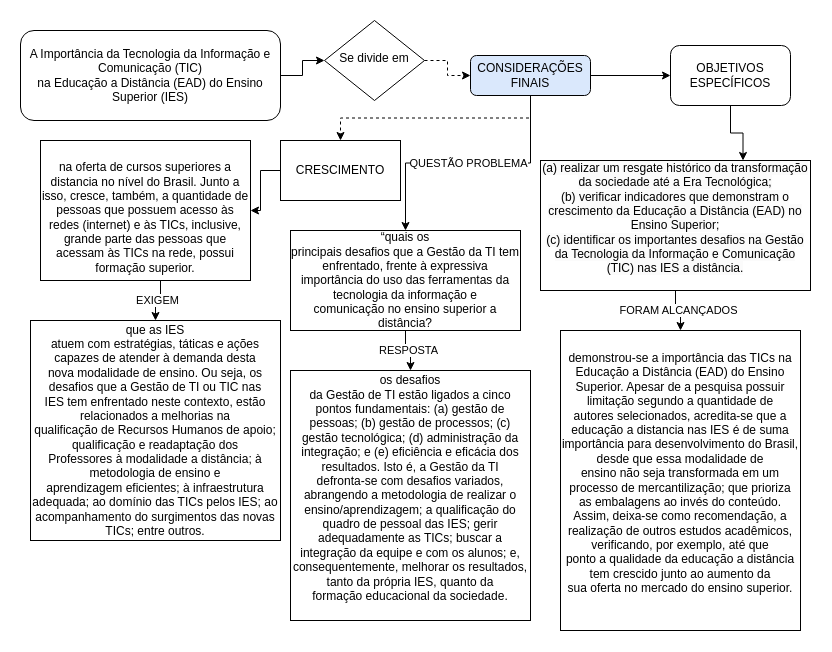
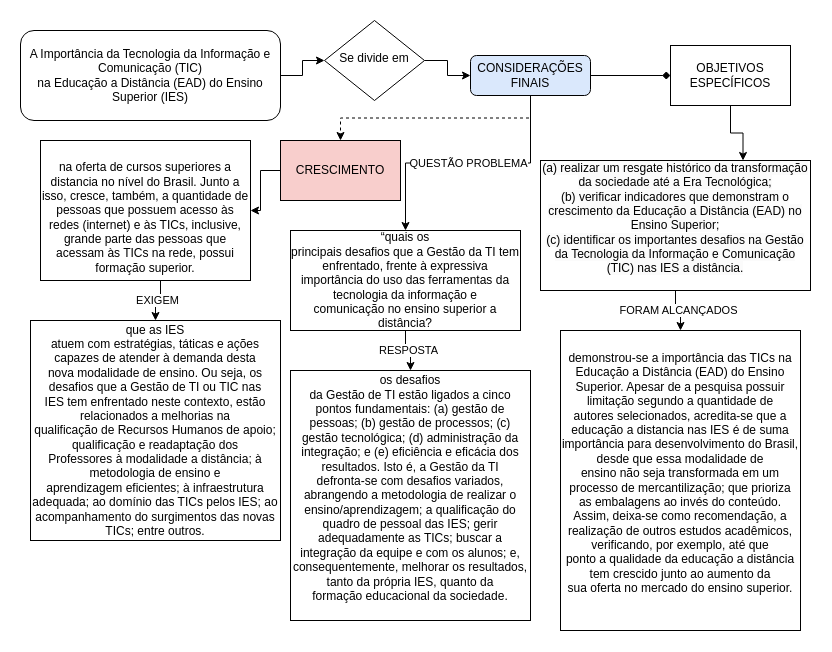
edge "Se divide em" -> "CONSIDERAÇÕES FINAIS": style dashed -> solid
edge "CONSIDERAÇÕES FINAIS" -> "OBJETIVOS ESPECÍFICOS": arrowhead classic -> diamond
node "OBJETIVOS ESPECÍFICOS": shape rounded rectangle -> rectangle
node "CRESCIMENTO": fillcolor #ffffff -> #f8cecc
